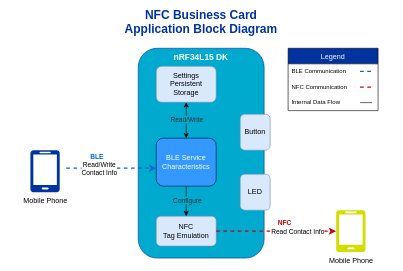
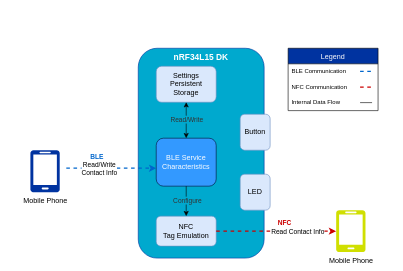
node "NFC Business Card Application Block Diagram": removed
